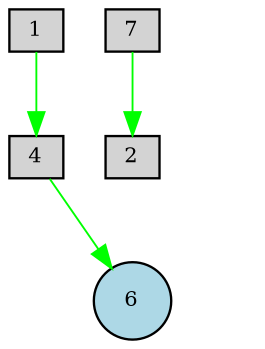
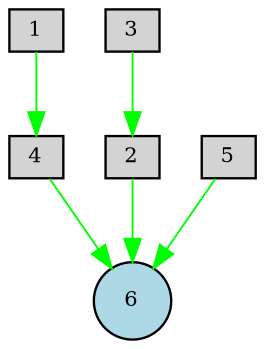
node "7": label "7" -> "3"
node "5": added
edge "2" -> "6": added
